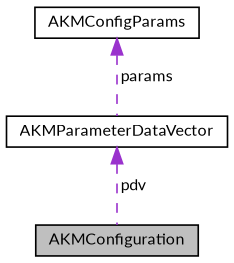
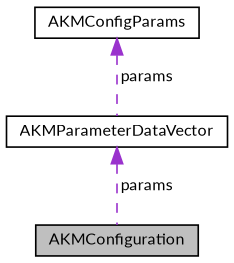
edge "AKMConfiguration" -> "AKMParameterDataVector": label " pdv" -> " params"
